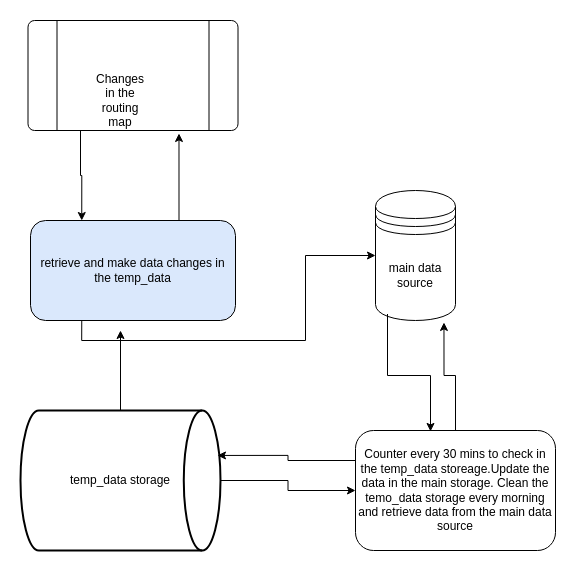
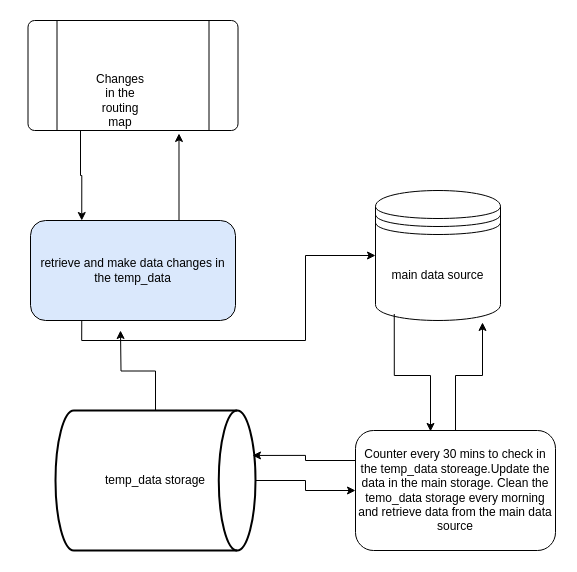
node "main data source": size 80x130 -> 125x130
node "temp_data storage": moved (121, 481) -> (156, 481)
